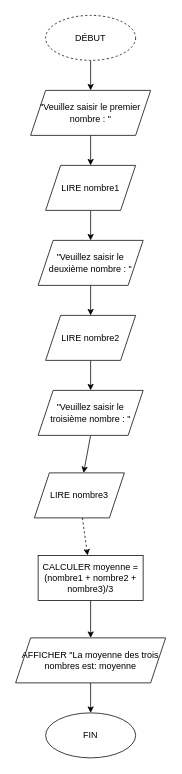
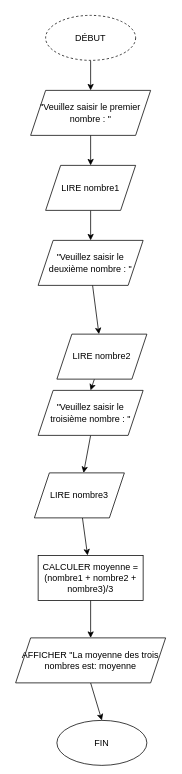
node "LIRE nombre2": moved (90, 338) -> (102, 357)
edge "LIRE nombre3" -> "CALCULER moyenne = (nombre1 + nombre2 + nombre3)/3": style dashed -> solid
node "FIN": moved (90, 735) -> (102, 743)
